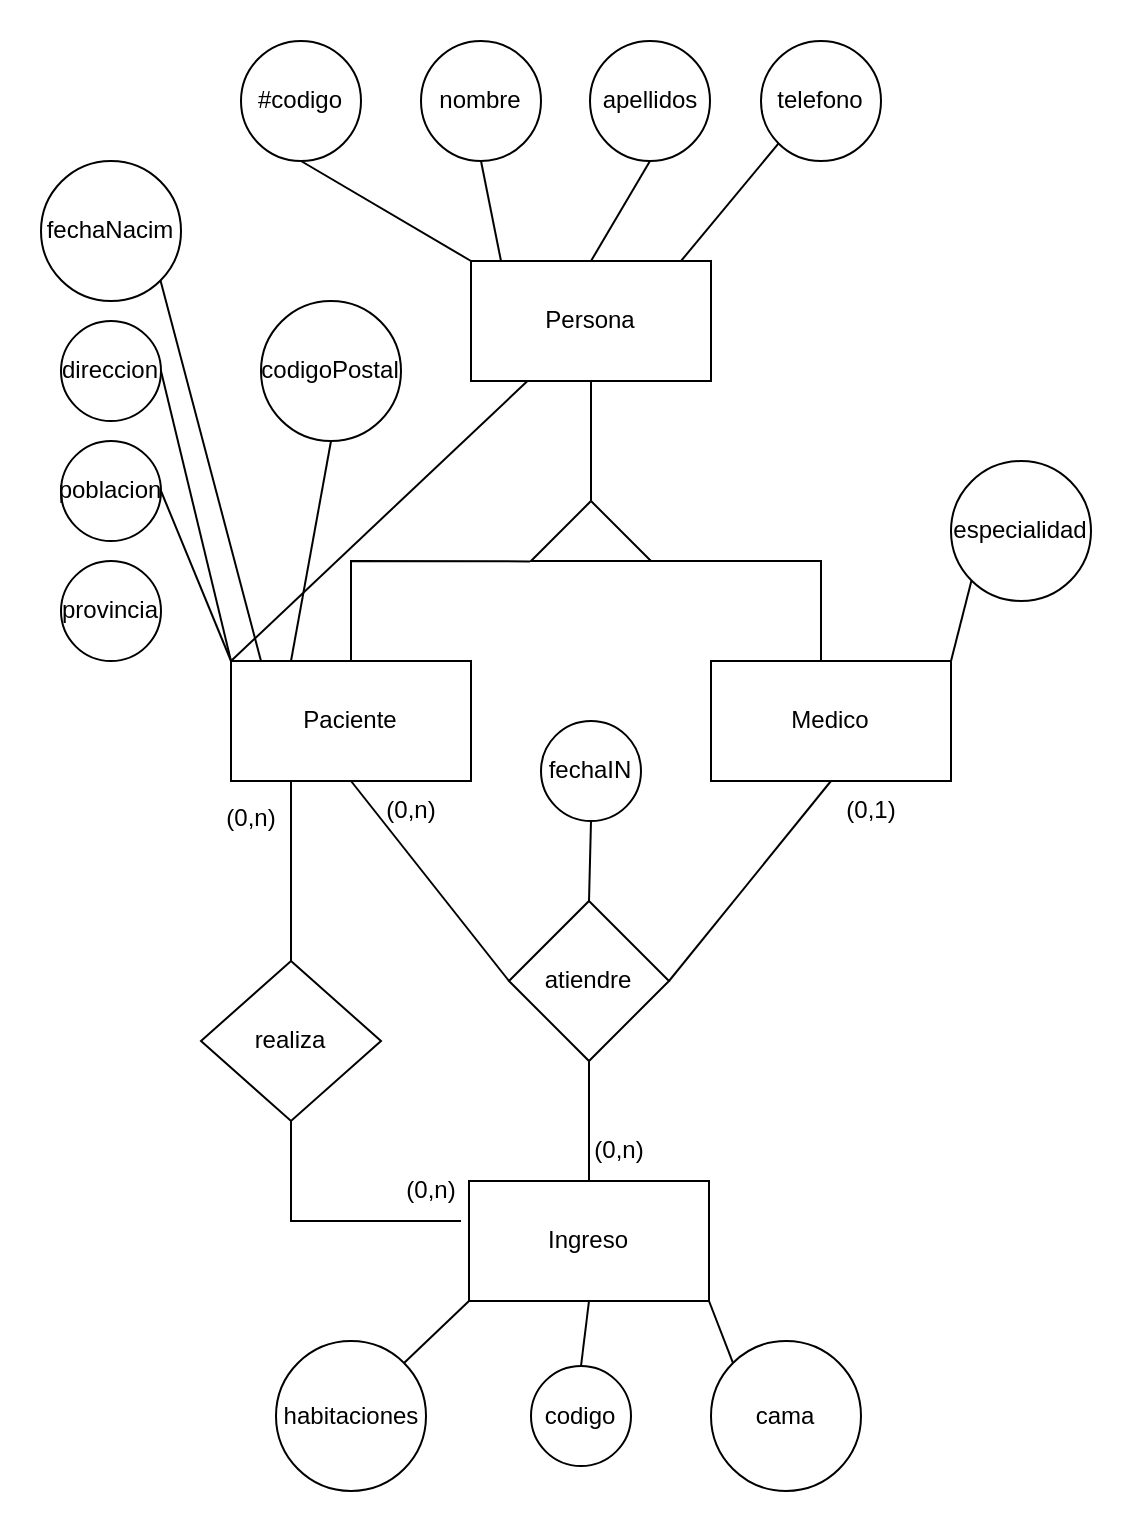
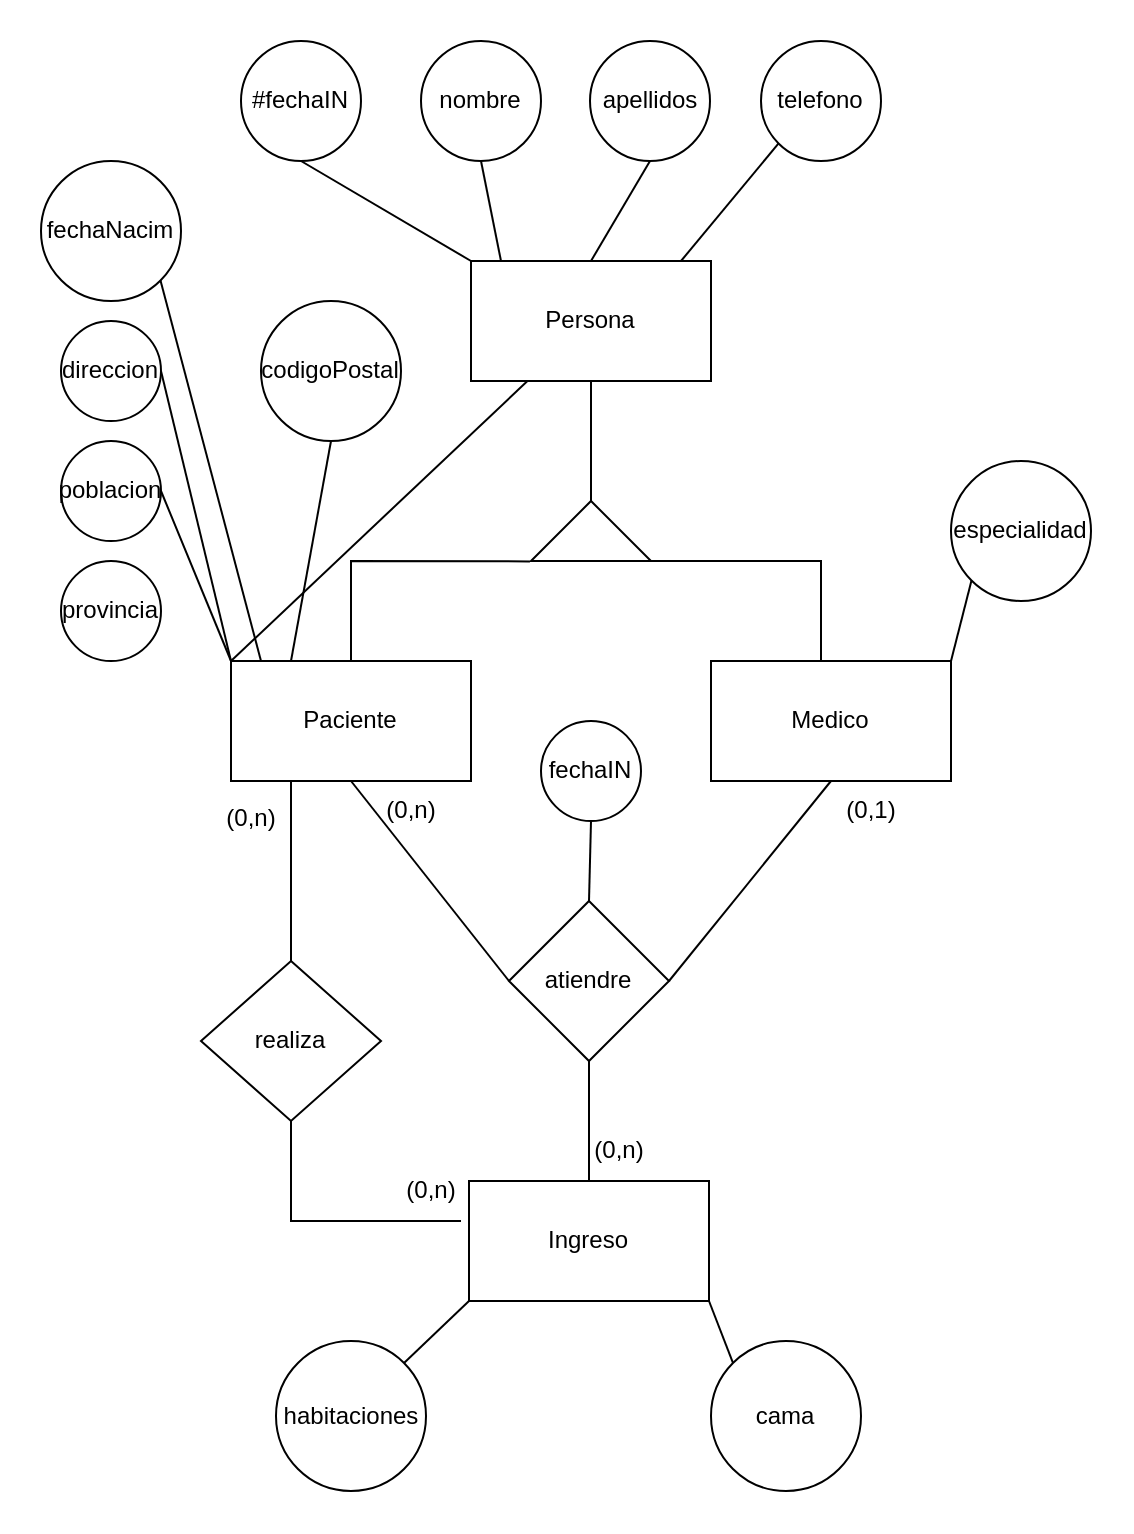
node "#codigo": label "#codigo" -> "#fechaIN"
edge "Ingreso" -- "codigo": removed
node "codigo": removed
